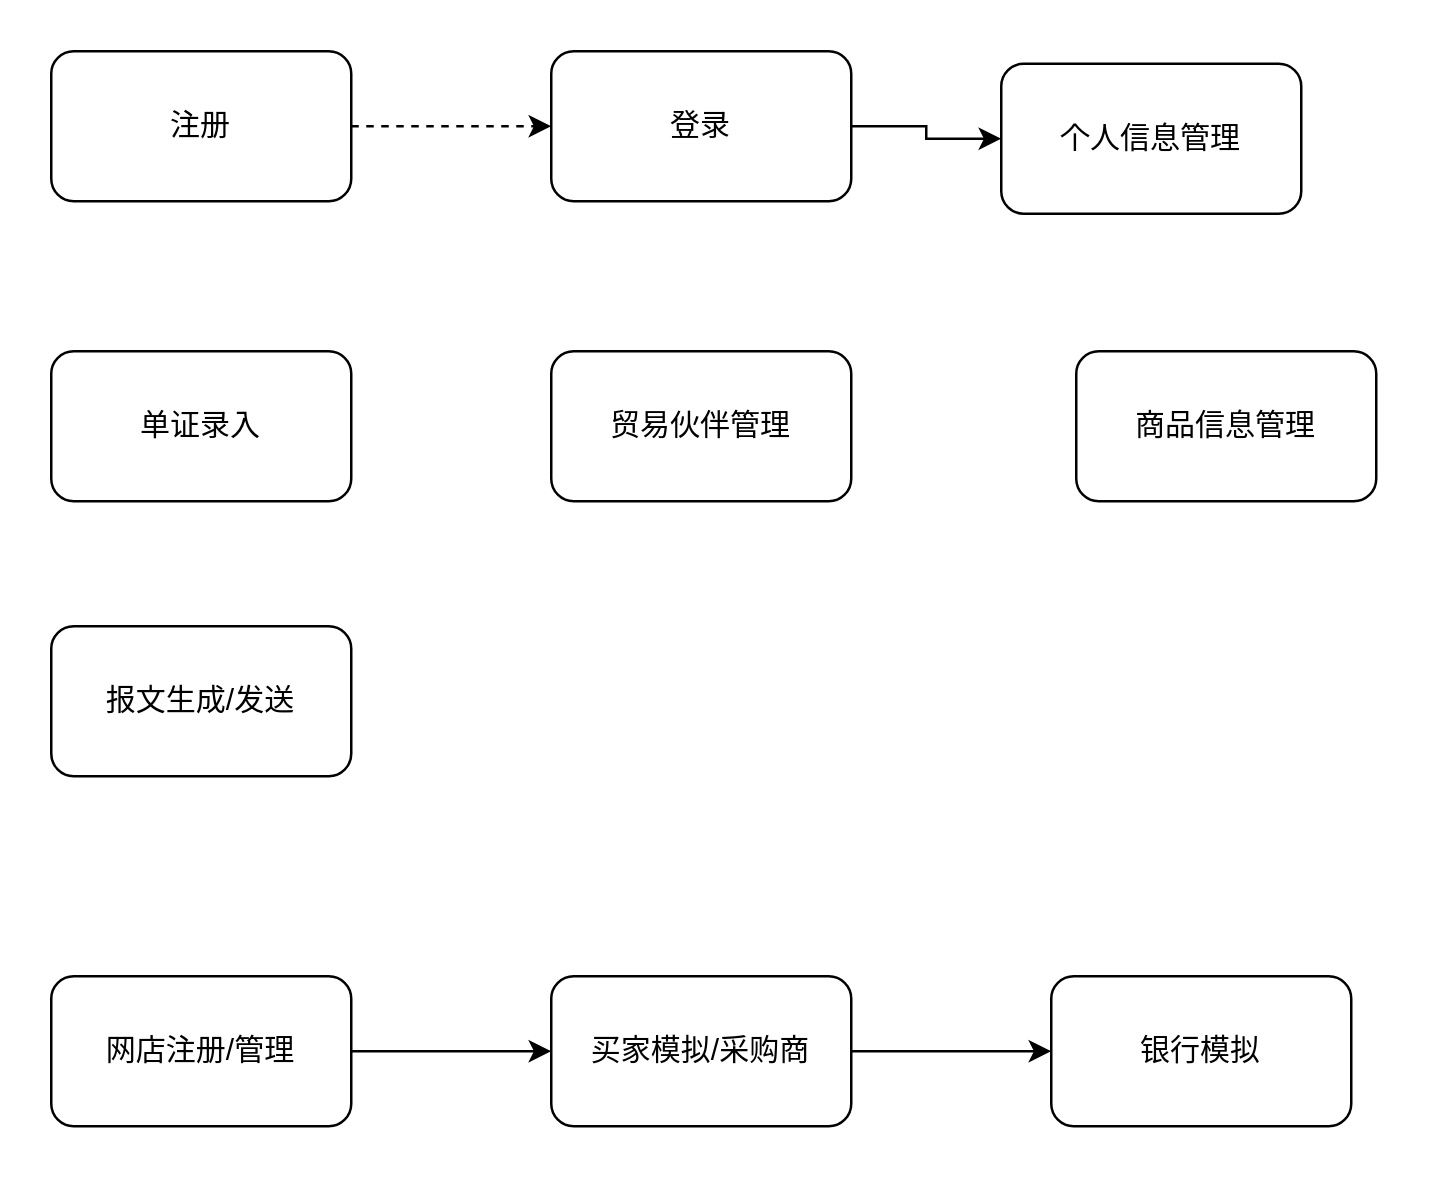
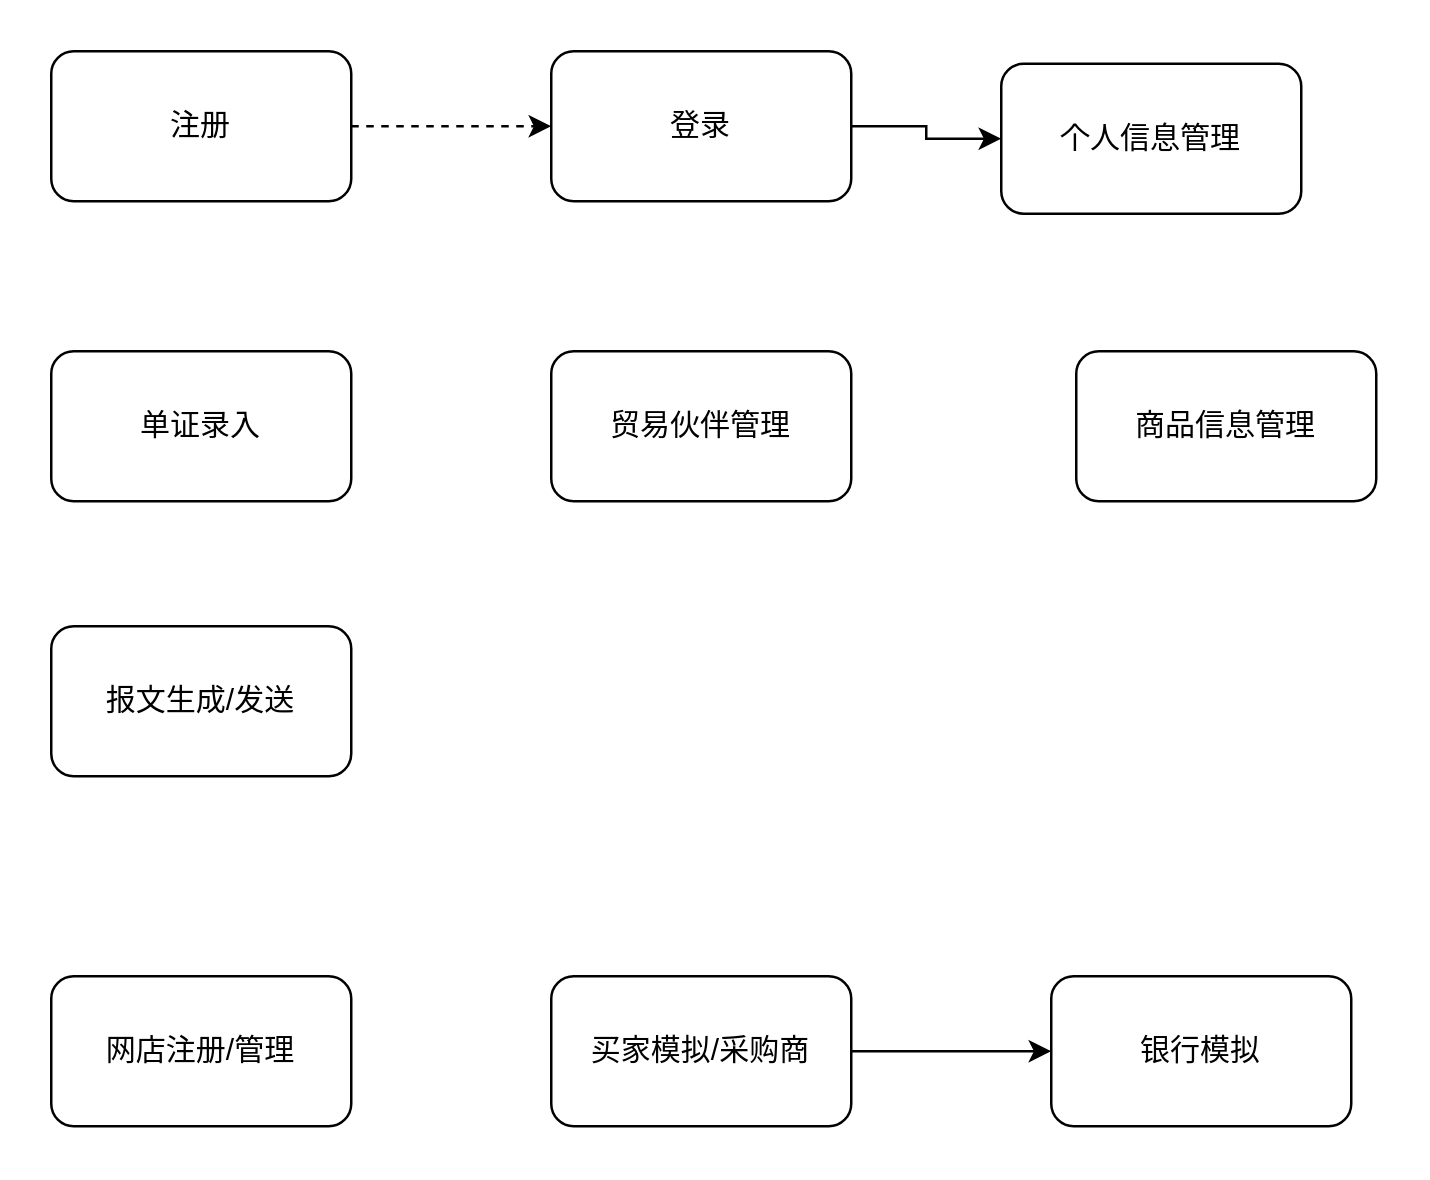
edge "网店注册/管理" -> "买家模拟/采购商": removed
